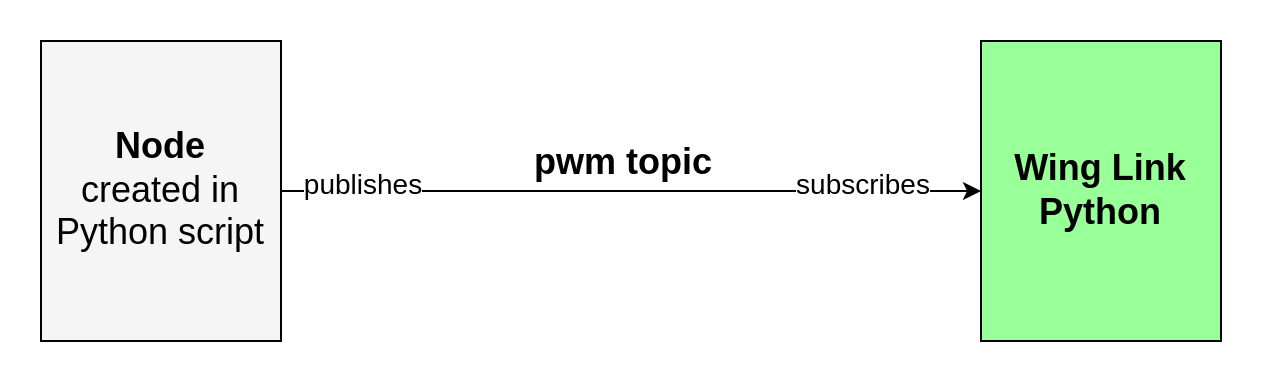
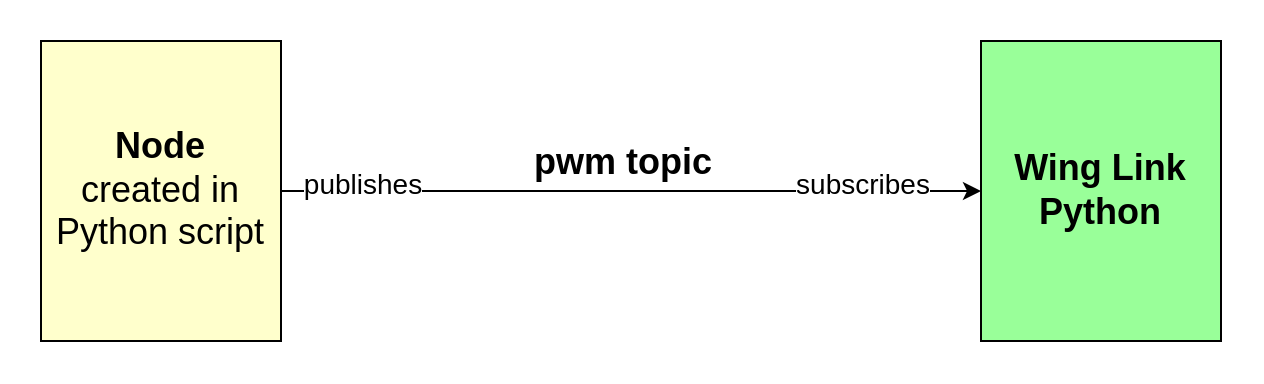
node "Node created in Python script": fillcolor #f5f5f5 -> #ffffcc
